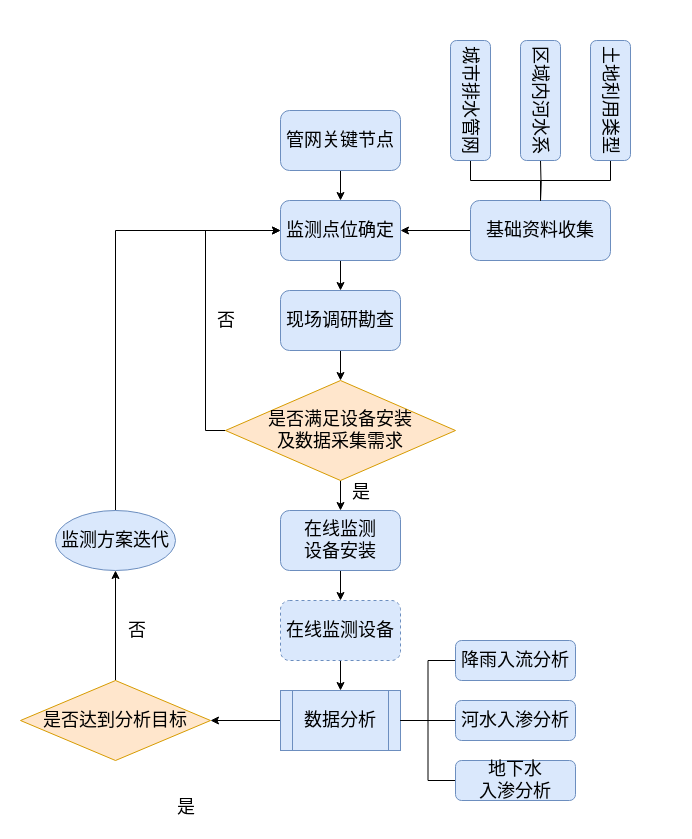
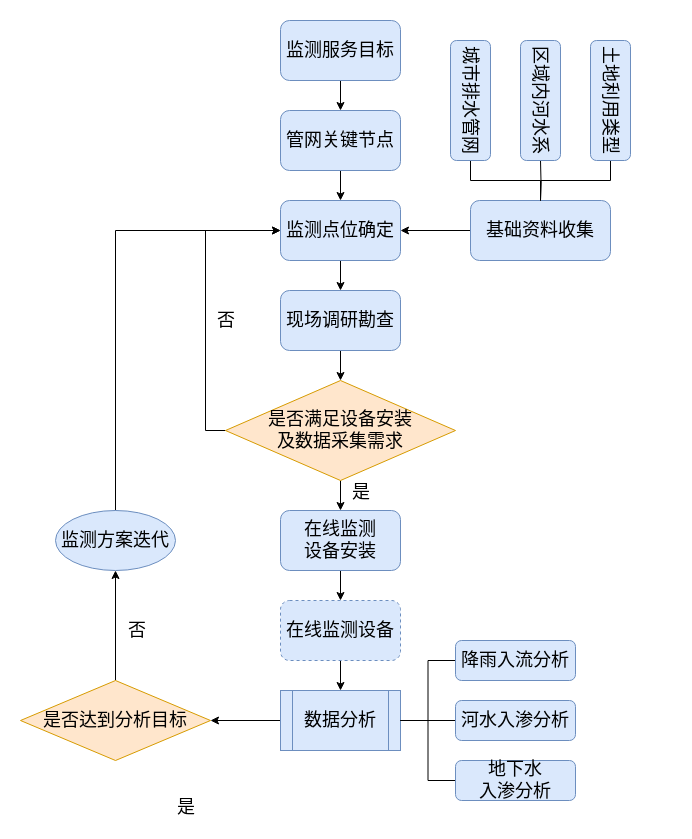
node "监测服务目标": added
edge "监测服务目标" -> "管网关键节点": added
